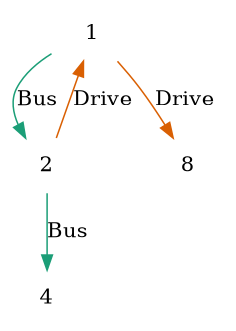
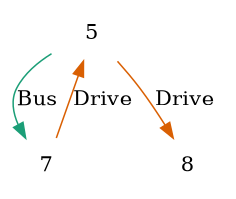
node "1": label "1" -> "5"
node "2": label "2" -> "7"
node "4": removed
